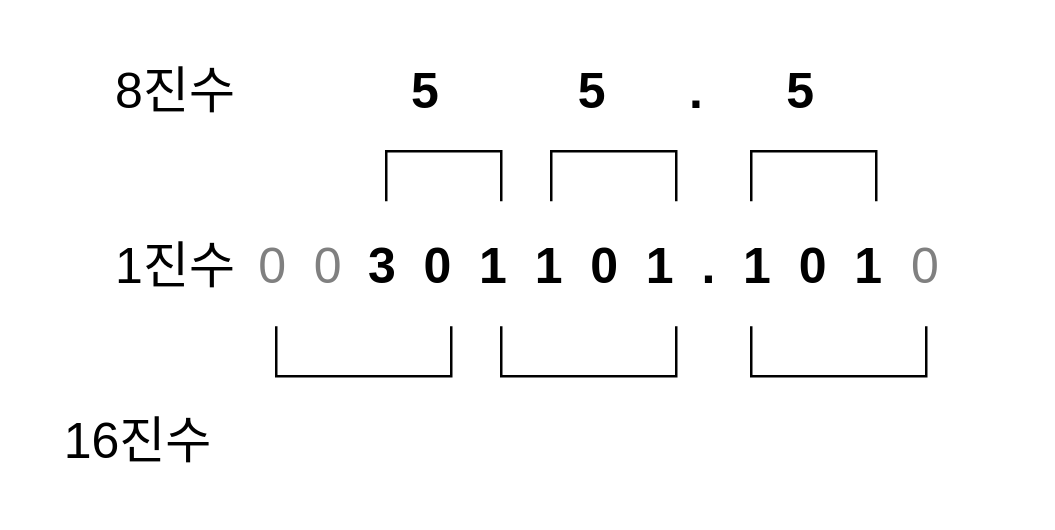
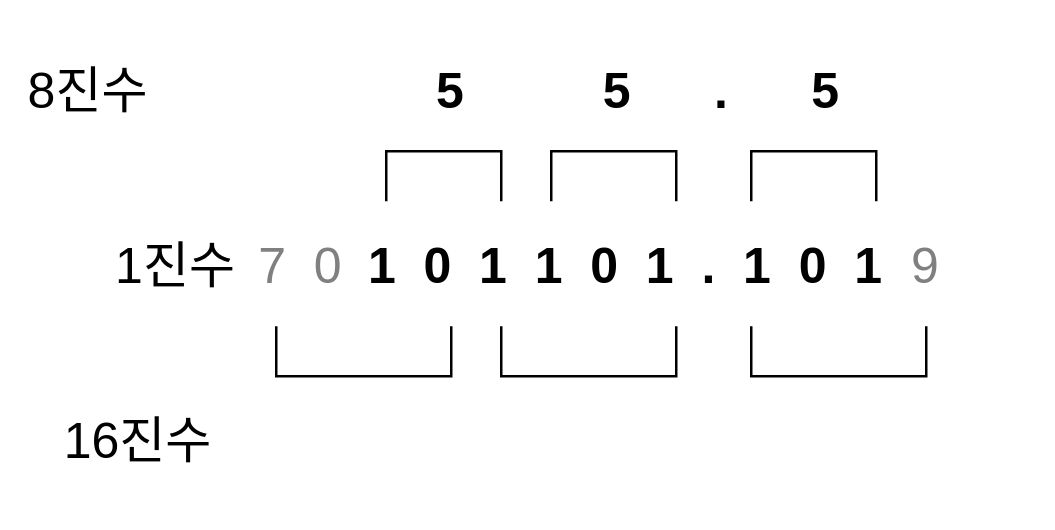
node "8진수": moved (176, 89) -> (89, 89)
node "5 5 . 5": moved (614, 89) -> (639, 89)
node "0 0": label "0 0" -> "7 0"
node "3 0 1 1 0 1 . 1 0 1": label "3 0 1 1 0 1 . 1 0 1" -> "1 0 1 1 0 1 . 1 0 1"
node "0": label "0" -> "9"
